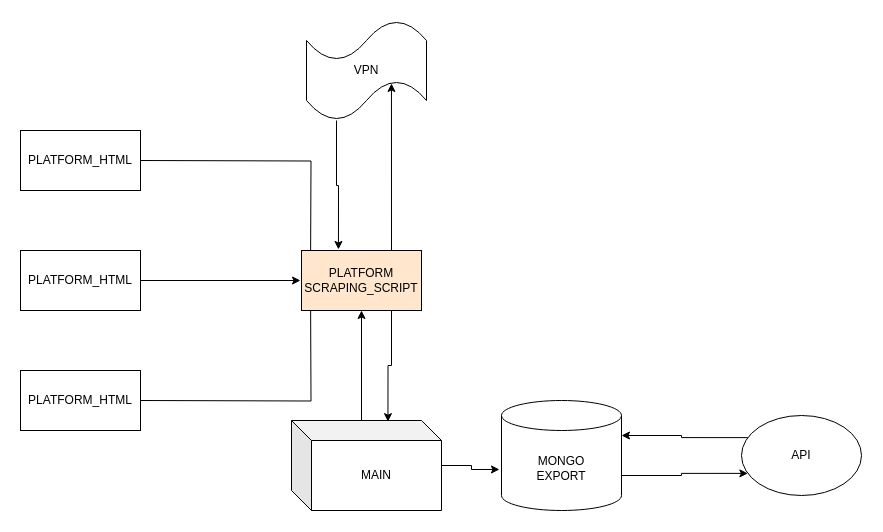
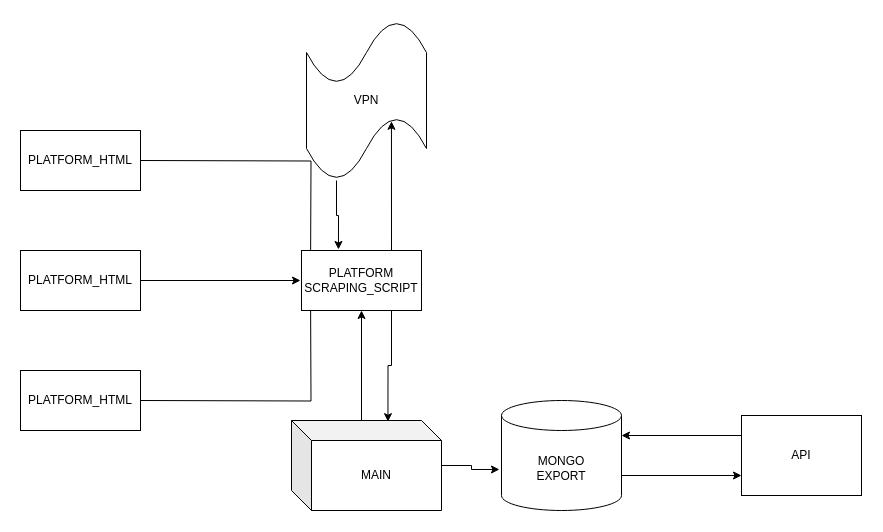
node "VPN": size 120x100 -> 120x160
node "PLATFORM SCRAPING_SCRIPT": fillcolor #ffe6cc -> #ffffff
node "API": shape ellipse -> rectangle
